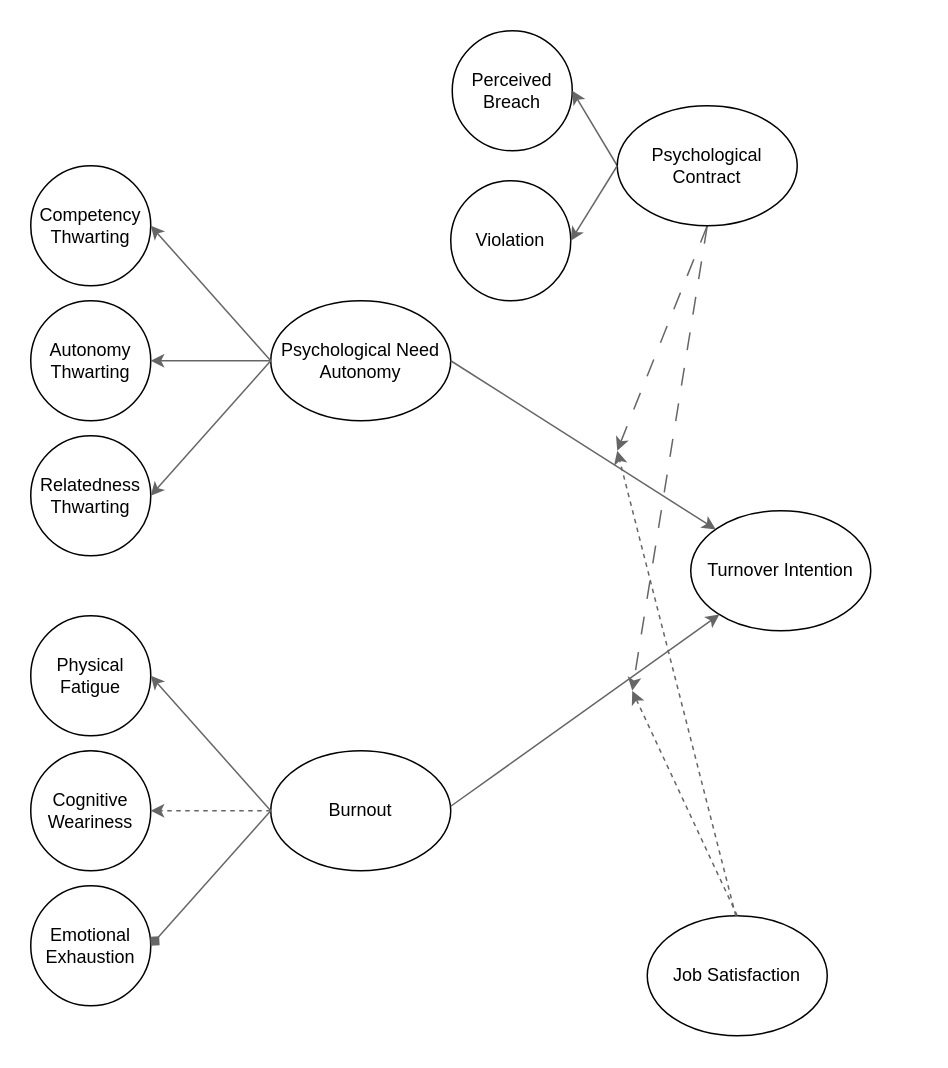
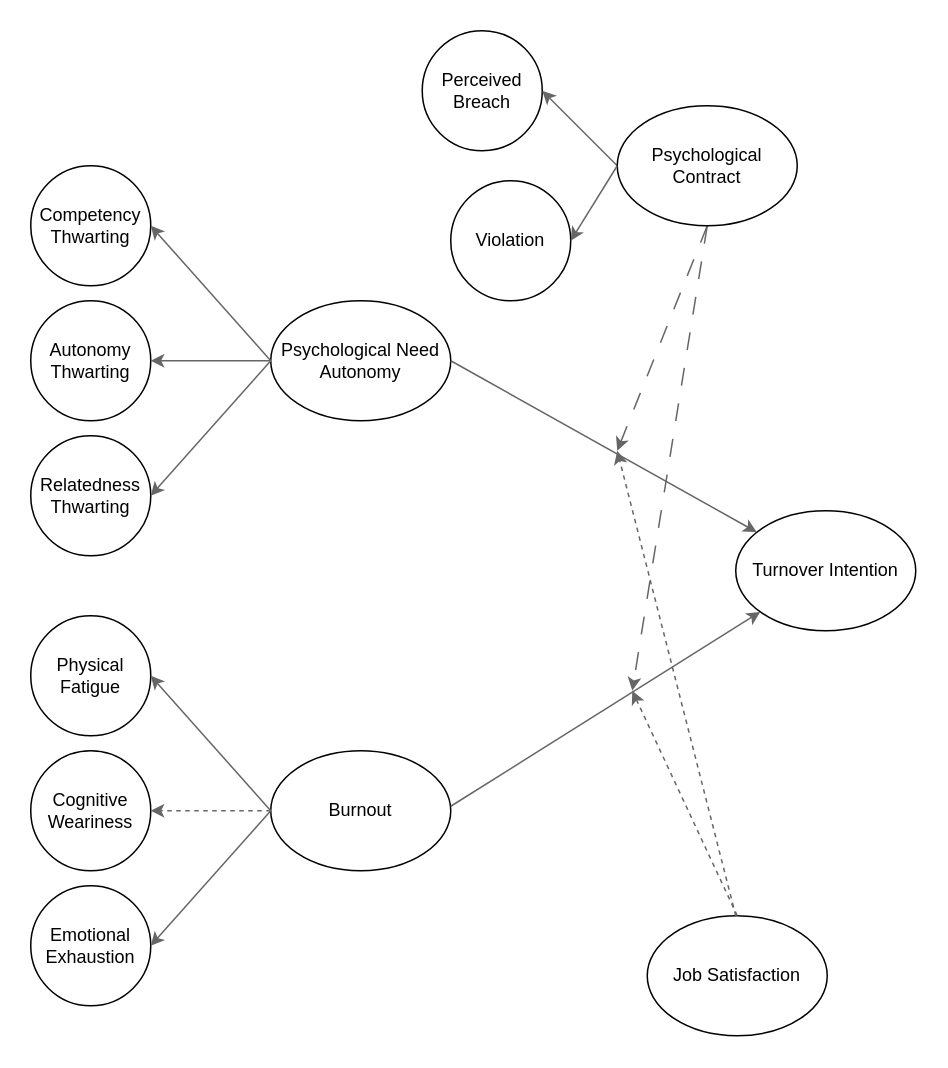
node "Perceived Breach": moved (512, 91) -> (482, 91)
node "Turnover Intention": moved (781, 571) -> (826, 571)
edge "Burnout" -> "Emotional Exhaustion": arrowhead diamond -> classic
